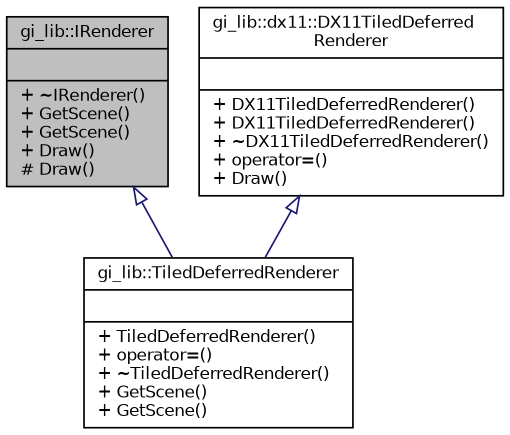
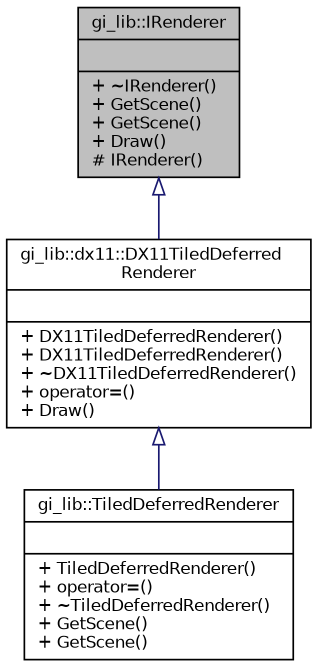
node "gi_lib::IRenderer": text "# Draw()" -> "# IRenderer()"
edge "gi_lib::TiledDeferredRenderer" -> "gi_lib::IRenderer": now "gi_lib::dx11::DX11TiledDeferred" -> "gi_lib::IRenderer"
